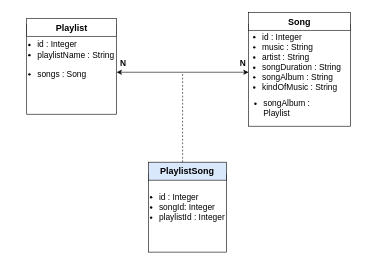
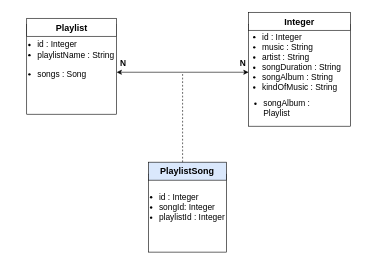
node "Song": label "Song" -> "Integer"
